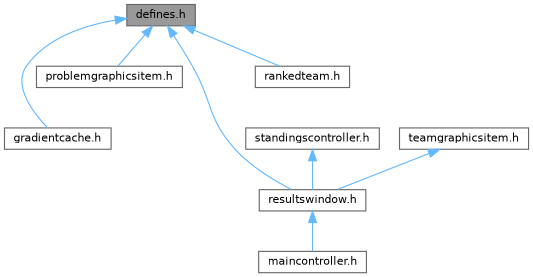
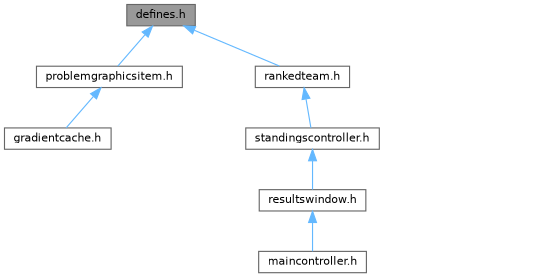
edge "gradientcache.h" -> "defines.h": now "gradientcache.h" -> "problemgraphicsitem.h"
edge "standingscontroller.h" -> "rankedteam.h": added
edge "resultswindow.h" -> "defines.h": removed
node "teamgraphicsitem.h": removed
